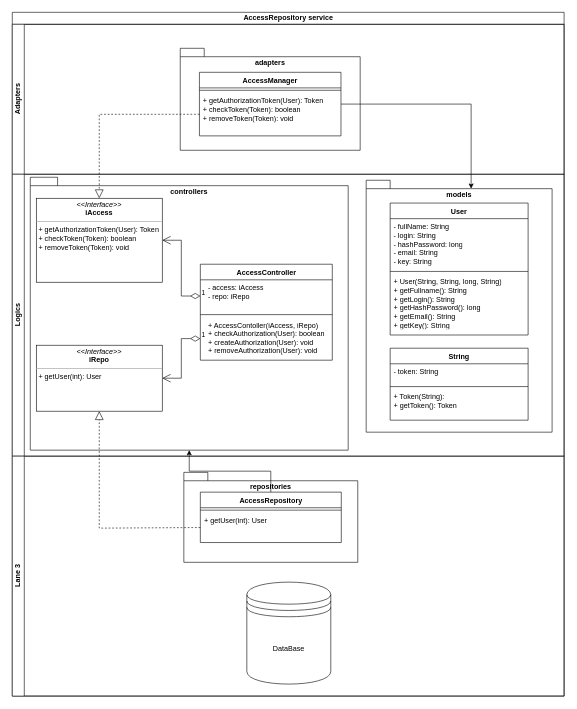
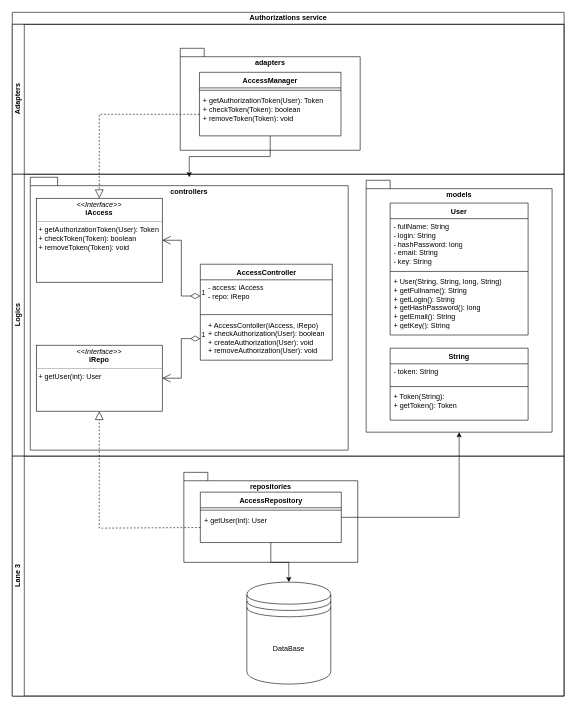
node "AccessRepository service": label "AccessRepository service" -> "Authorizations service"
edge "AccessManager" -> "models": now "AccessManager" -> "controllers"
edge "AccessRepository" -> "controllers": now "AccessRepository" -> "models"
edge "AccessRepository" -> "DataBase": added
